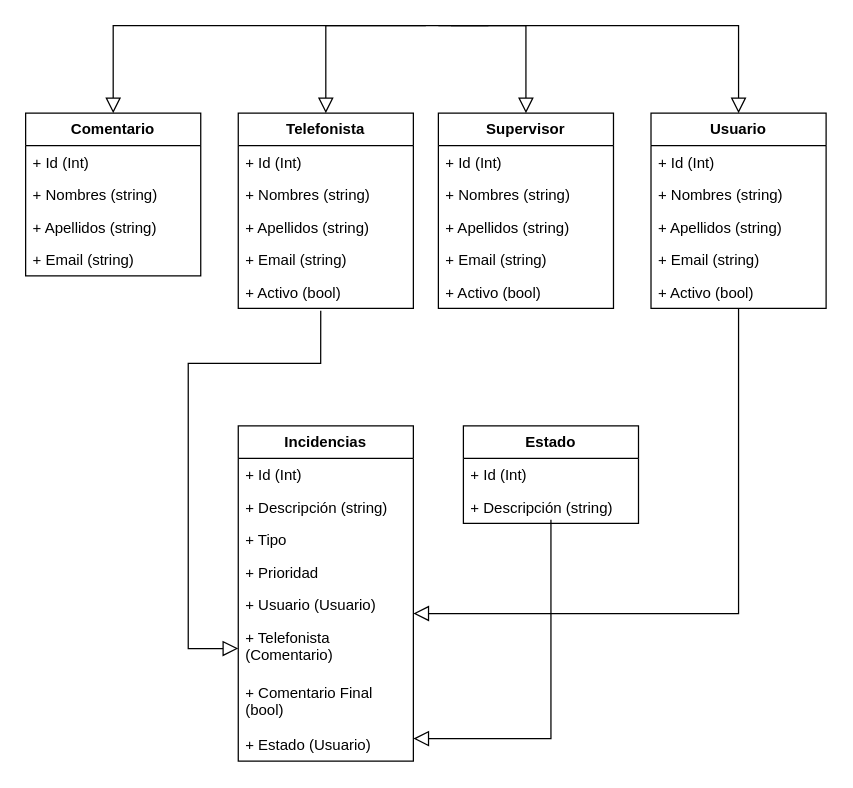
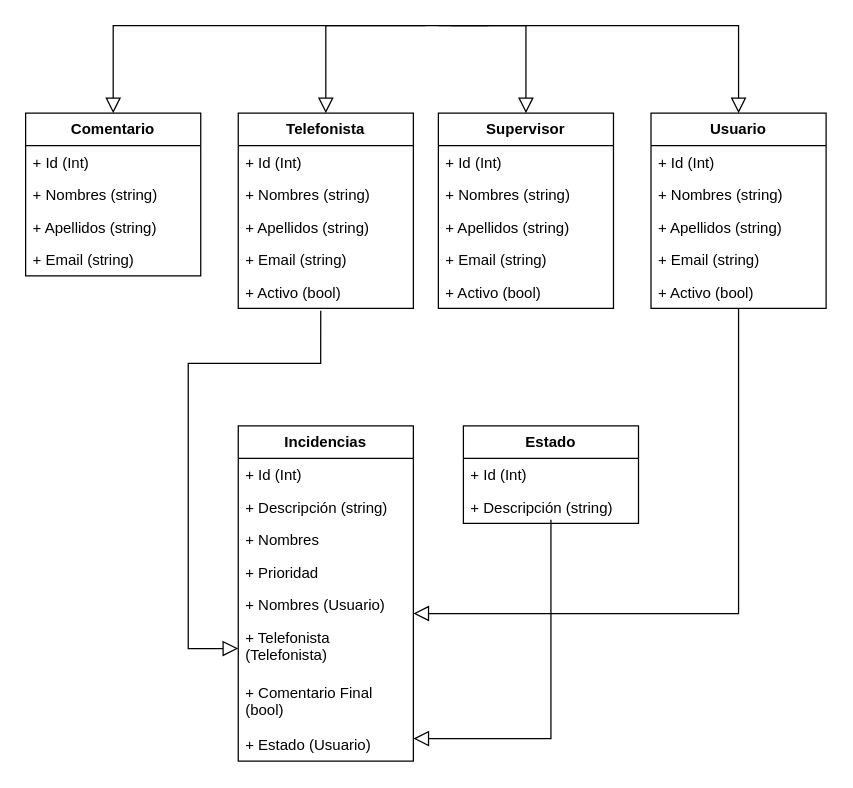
node "+ Tipo": label "+ Tipo" -> "+ Nombres"
node "+ Usuario (Usuario)": label "+ Usuario (Usuario)" -> "+ Nombres (Usuario)"
node "+ Telefonista (Comentario)": label "+ Telefonista (Comentario)" -> "+ Telefonista (Telefonista)"
